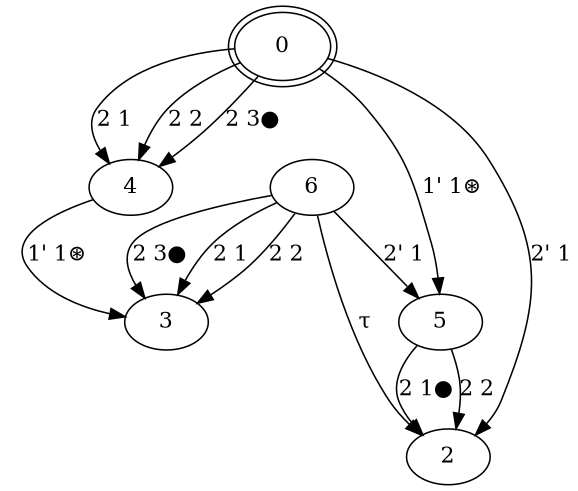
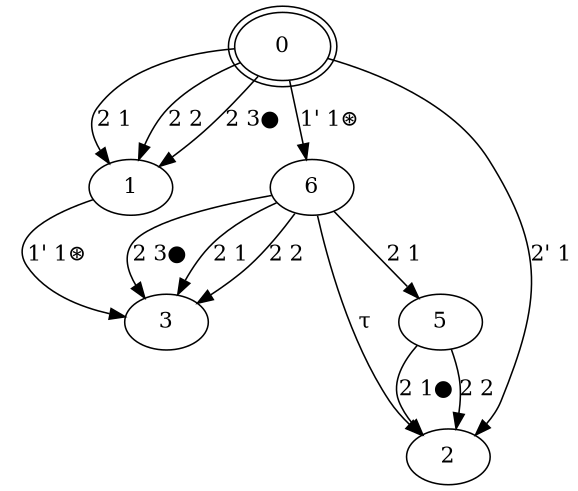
edge "0" -> "5": now "0" -> "6"
node "4": label "4" -> "1"
edge "6" -> "5": label "2' 1" -> "2 1"
